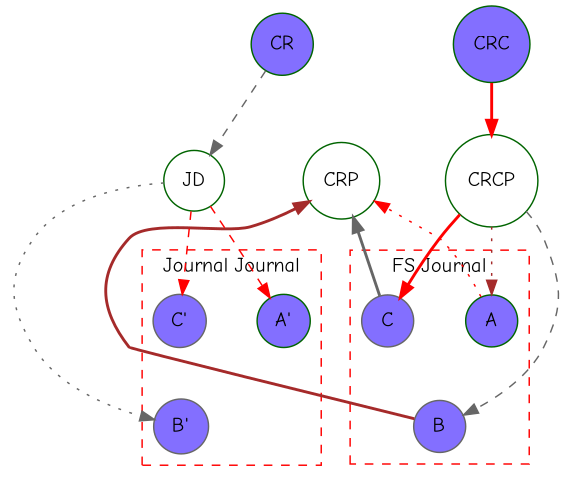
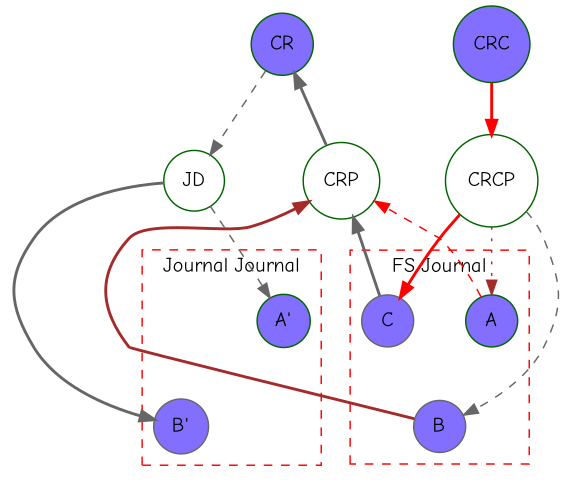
edge "CRP" -> "CR": added
edge "JD" -> "A'": color red -> gray40
edge "A" -> "CRP": style dotted -> dashed
edge "JD" -> "B'": style dotted -> bold
node "C'": removed
